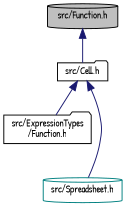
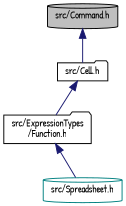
node "src/Function.h": label "src/Function.h" -> "src/Command.h"
edge "src/Spreadsheet.h" -> "src/Cell.h": now "src/Spreadsheet.h" -> "src/ExpressionTypes /Function.h"
